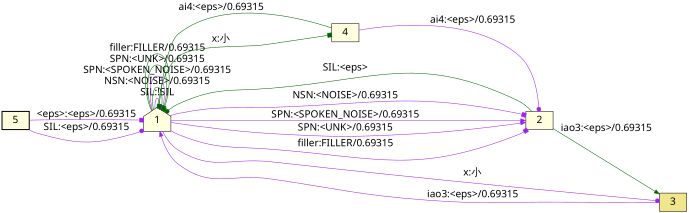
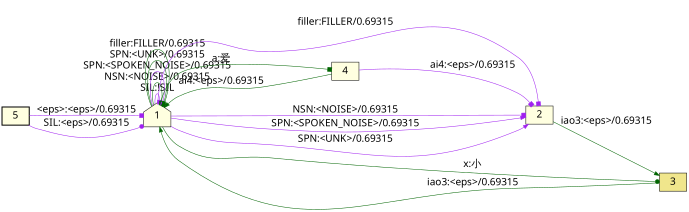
edge "4" -> "1": arrowhead box -> normal
edge "4" -> "2": arrowhead dot -> box
edge "1" -> "4": label "x:小" -> "a:爱"
edge "2" -> "1": removed, label "SIL:<eps>"
edge "1" -> "3": color purple -> darkgreen
edge "3" -> "1": color purple -> darkgreen
